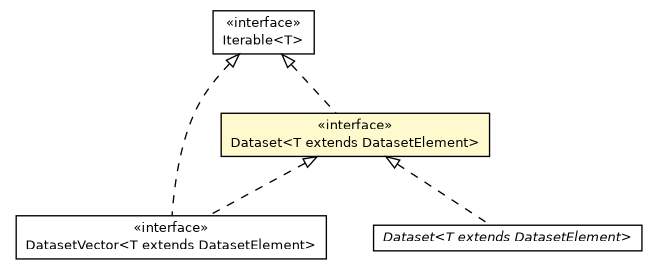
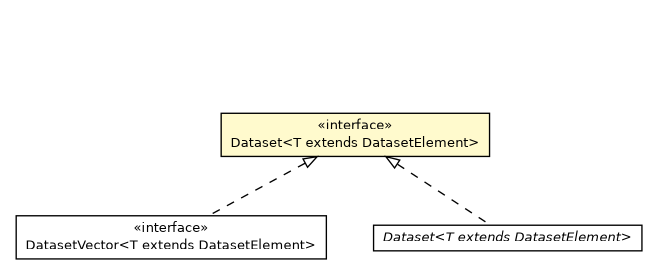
node "Iterable<T>": removed
